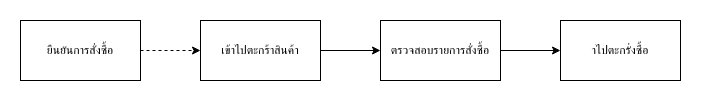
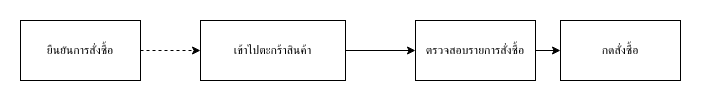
node "เข้าไปตะกร้าสินค้า": size 120x60 -> 145x60
node "ตรวจสอบรายการสั่งซื้อ": moved (441, 51) -> (476, 51)
node "าไปตะกรั่งซื้อ": label "าไปตะกรั่งซื้อ" -> "กดสั่งซื้อ"
